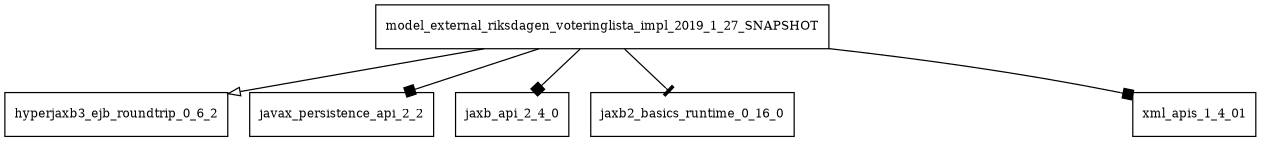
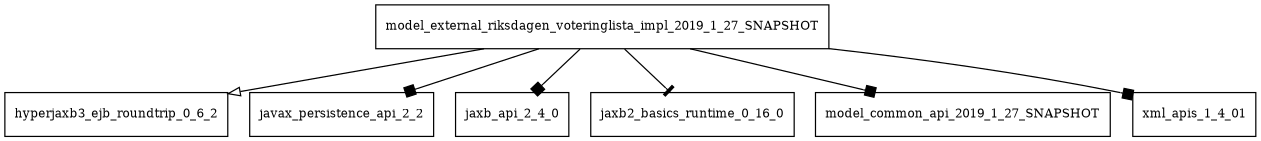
node "model_common_api_2019_1_27_SNAPSHOT": added
